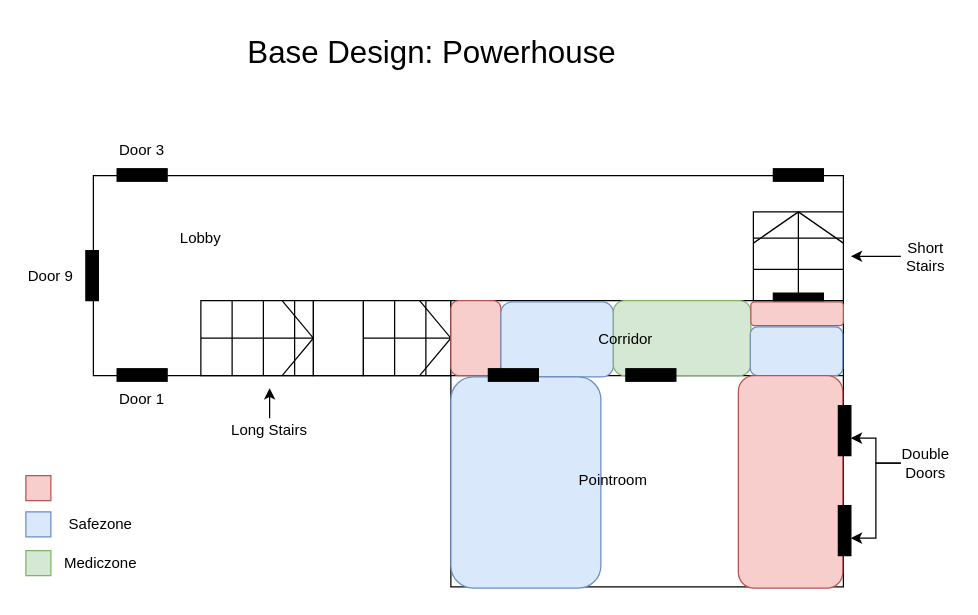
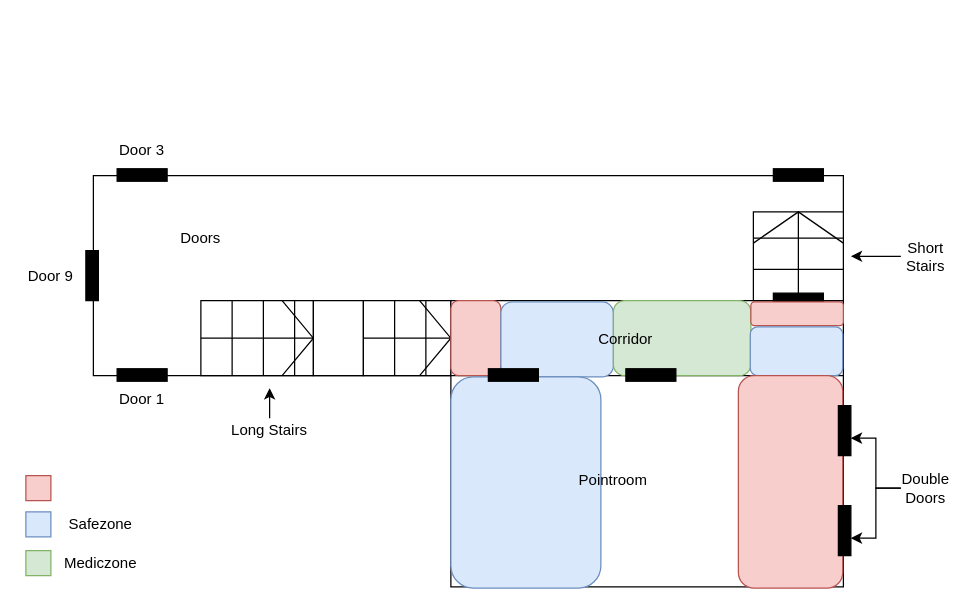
node "Base Design: Powerhouse": removed
node "Lobby": label "Lobby" -> "Doors"
node "Double Doors": moved (926, 463) -> (926, 488)
